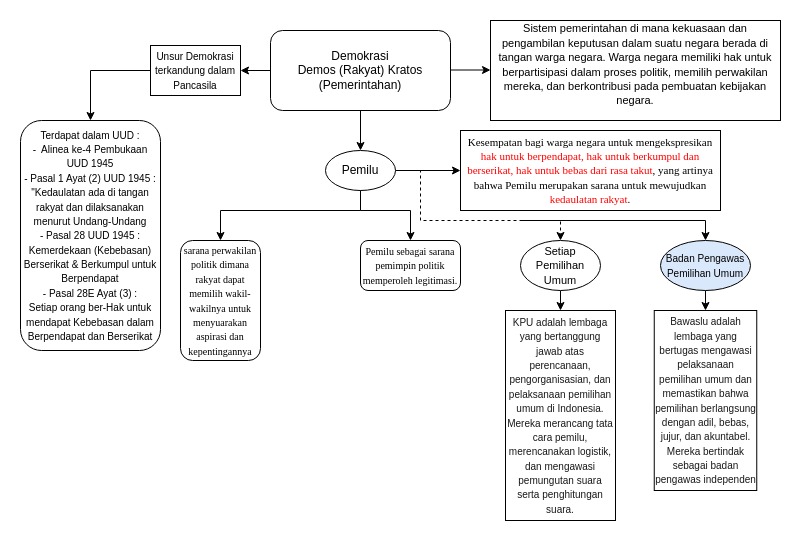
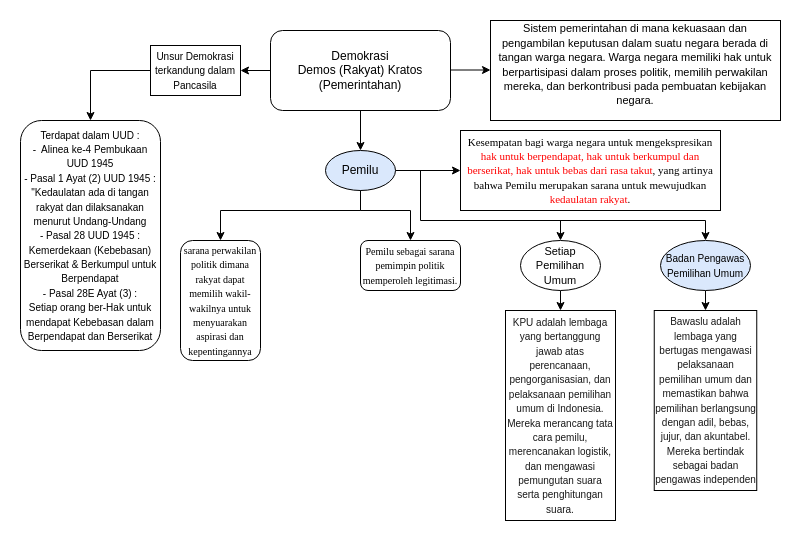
node "Pemilu": fillcolor #ffffff -> #dae8fc
edge "Pemilu" -> "Setiap Pemilihan Umum": style dashed -> solid
